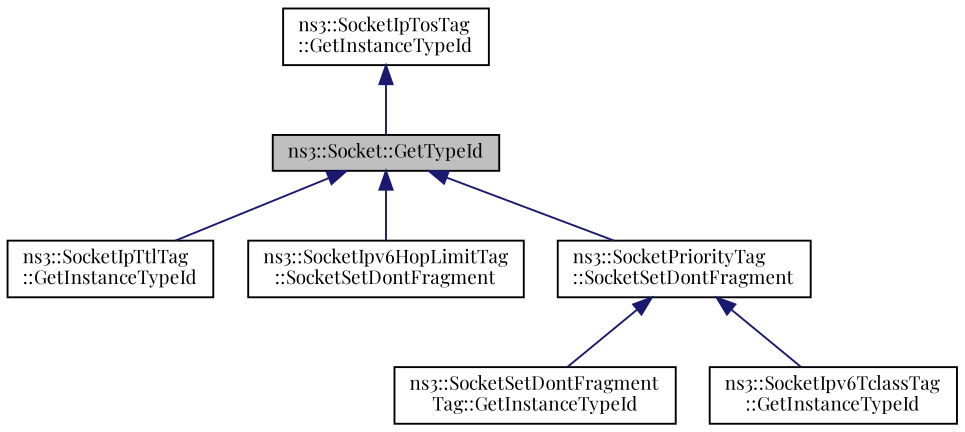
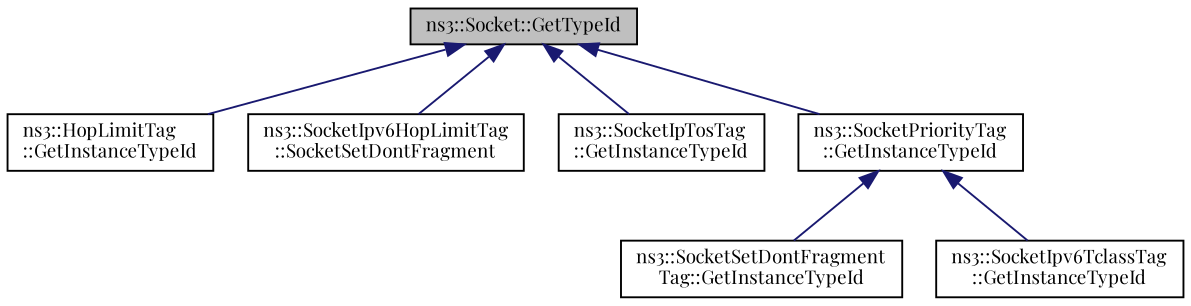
edge "ns3::Socket::GetTypeId" -> "ns3::SocketIpTosTag ::GetInstanceTypeId": reversed
node "ns3::SocketIpTtlTag ::GetInstanceTypeId": label "ns3::SocketIpTtlTag ::GetInstanceTypeId" -> "ns3::HopLimitTag ::GetInstanceTypeId"
node "ns3::SocketPriorityTag ::SocketSetDontFragment": label "ns3::SocketPriorityTag ::SocketSetDontFragment" -> "ns3::SocketPriorityTag ::GetInstanceTypeId"
